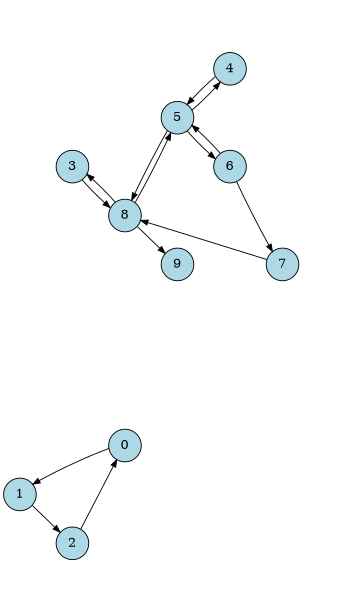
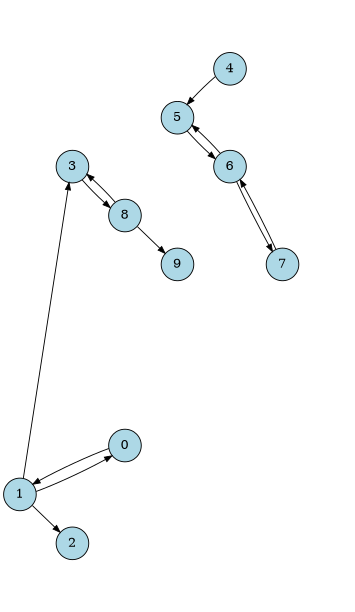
edge "5" -> "4": removed
edge "5" -> "8": removed
edge "8" -> "5": removed
edge "7" -> "8": now "7" -> "6"
edge "1" -> "3": added
edge "2" -> "0": now "1" -> "0"
